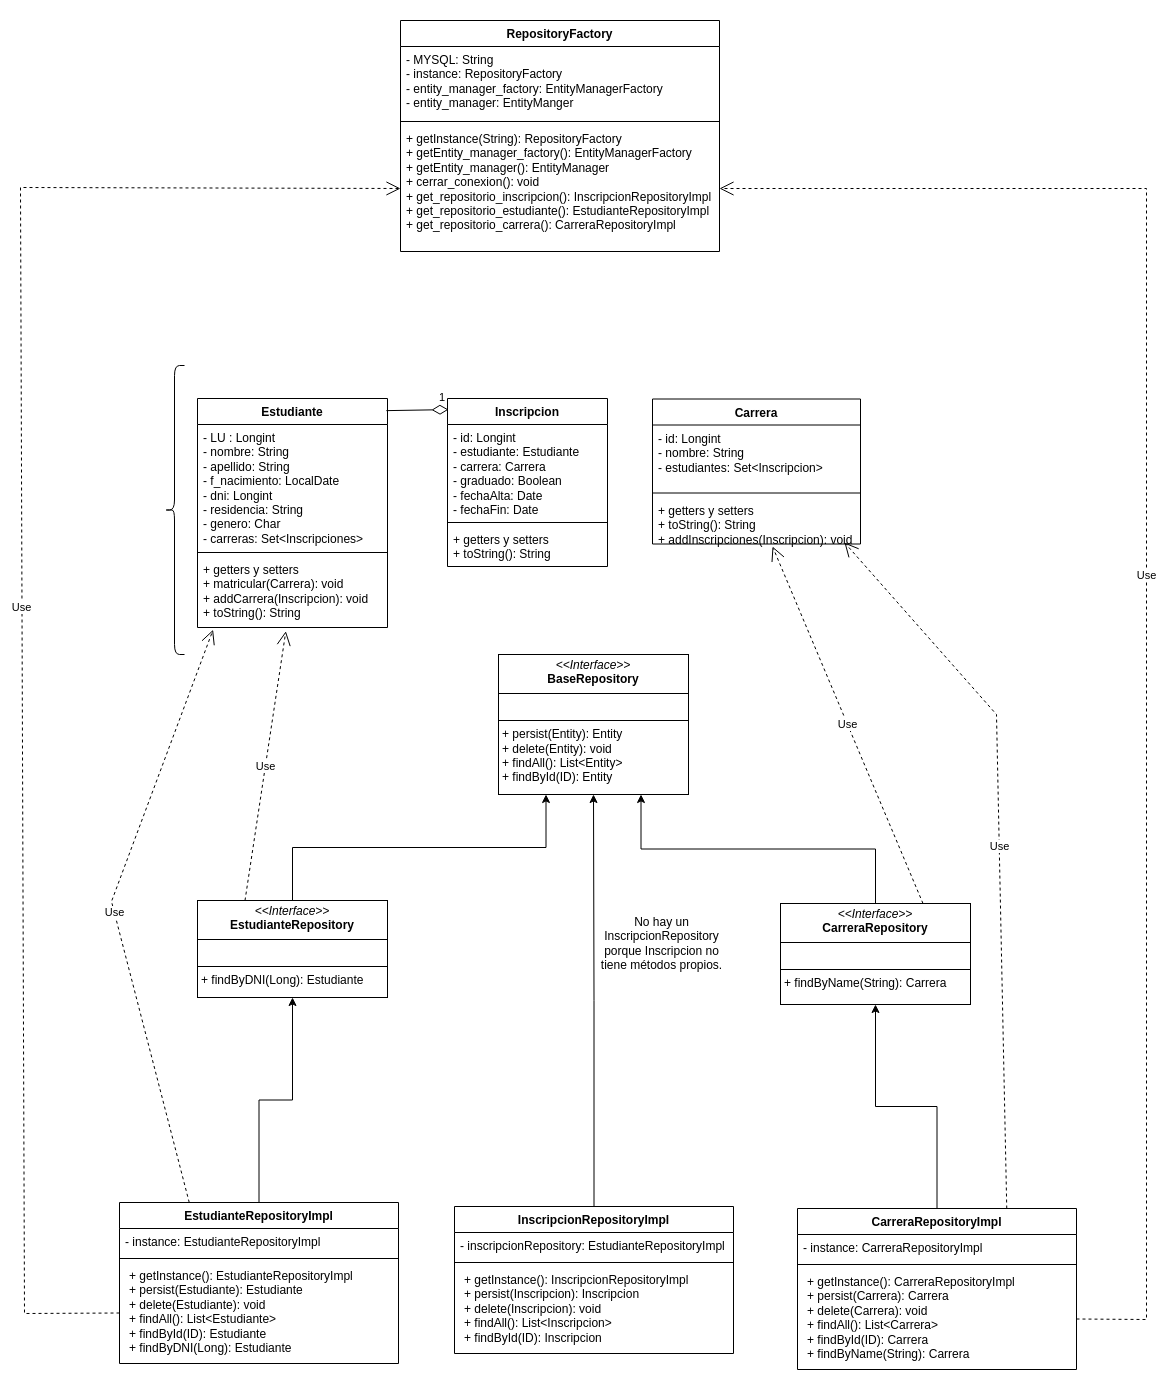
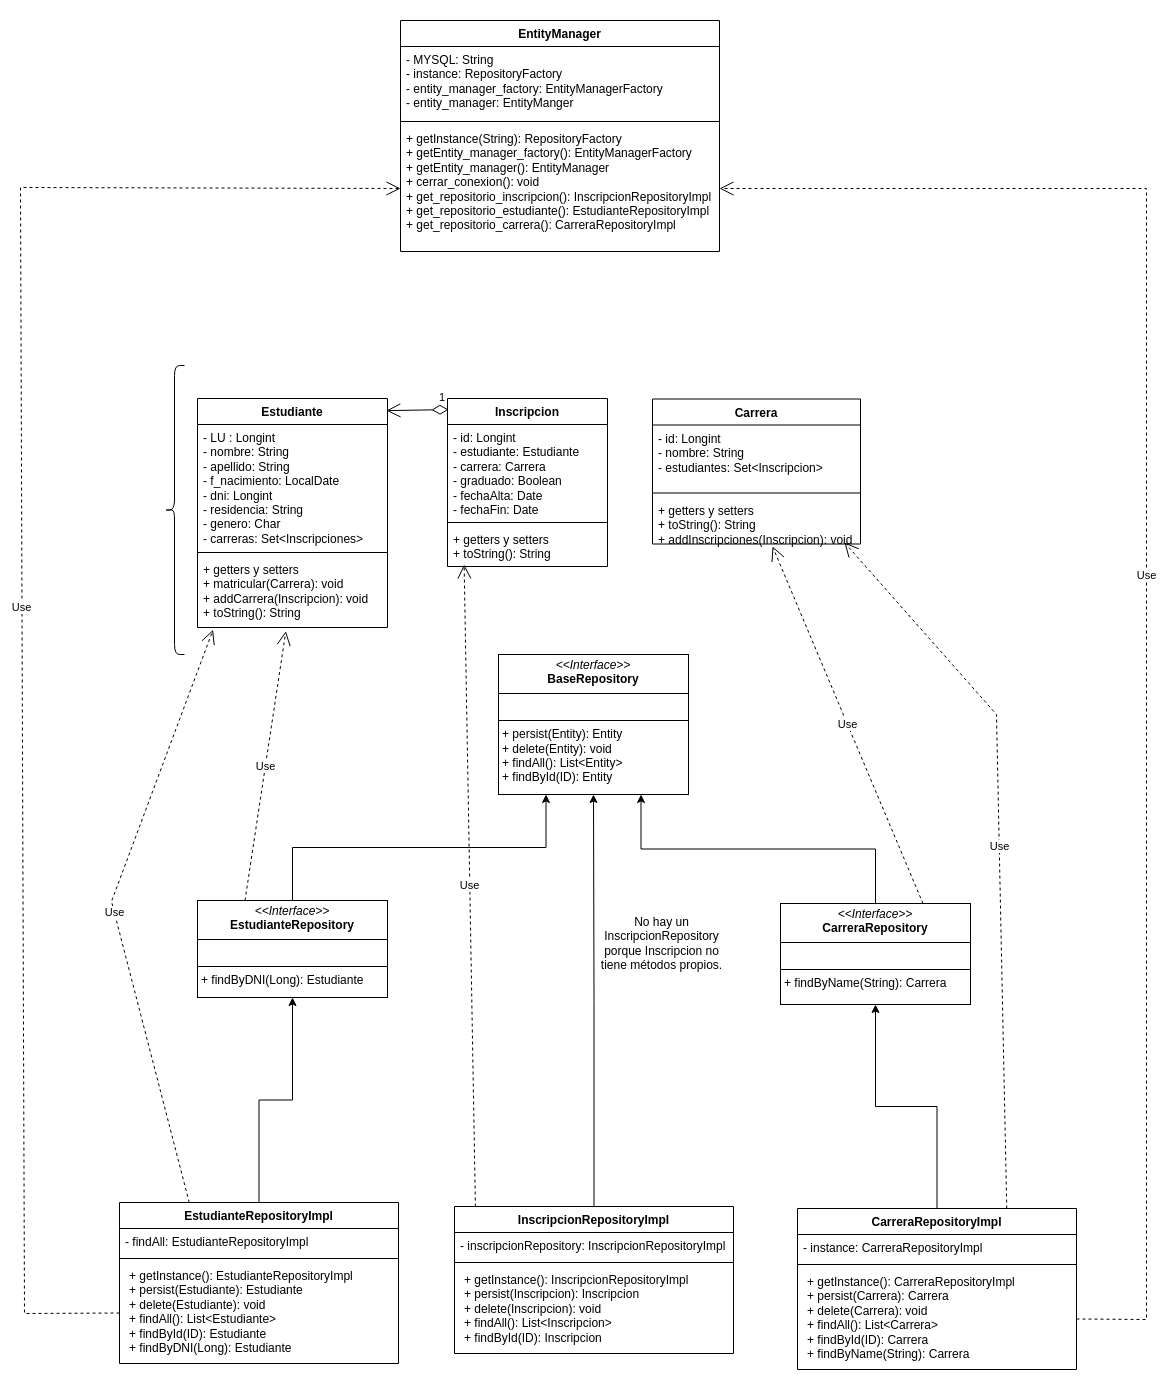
node "RepositoryFactory": label "RepositoryFactory" -> "EntityManager"
edge "Estudiante" -> "Inscripcion": arrowhead none -> open
edge "InscripcionRepositoryImpl" -> "+ getters y setters + toString(): String": added, label "Use"
node "- instance: EstudianteRepositoryImpl": label "- instance: EstudianteRepositoryImpl" -> "- findAll: EstudianteRepositoryImpl"
node "- inscripcionRepository: EstudianteRepositoryImpl": label "- inscripcionRepository: EstudianteRepositoryImpl" -> "- inscripcionRepository: InscripcionRepositoryImpl"
